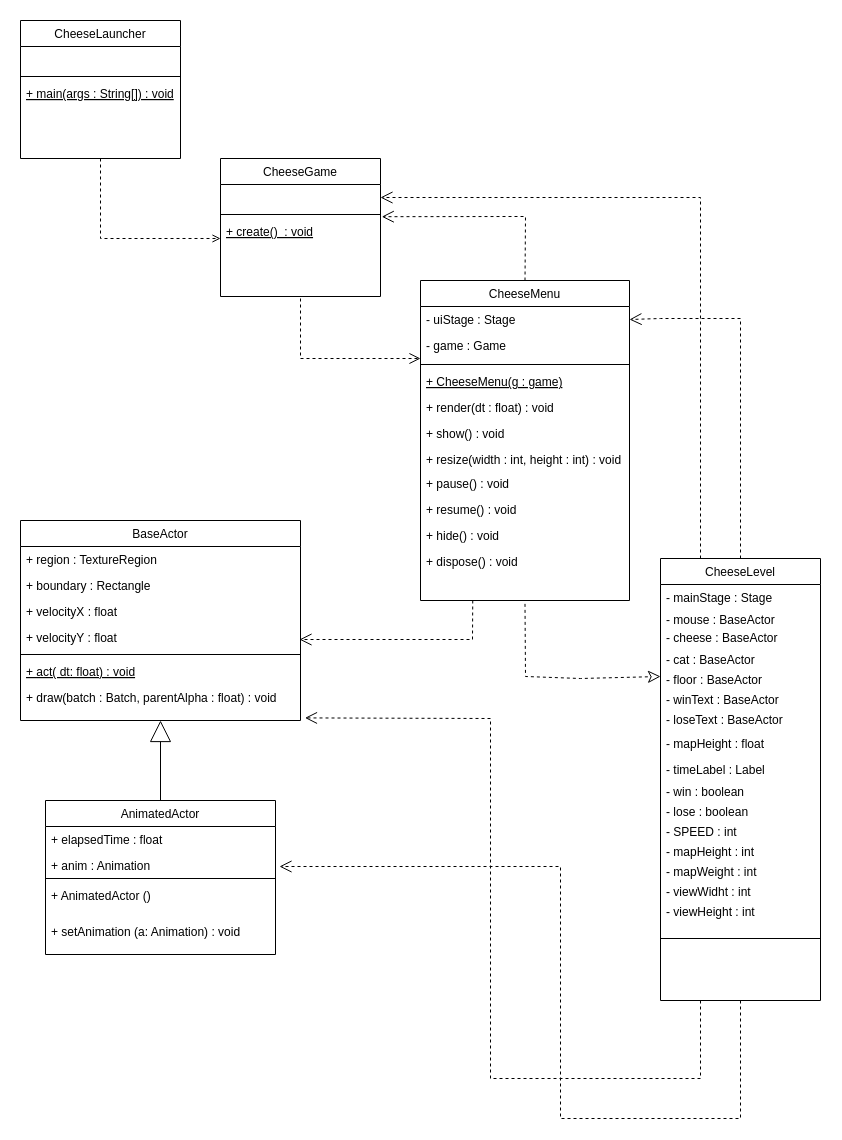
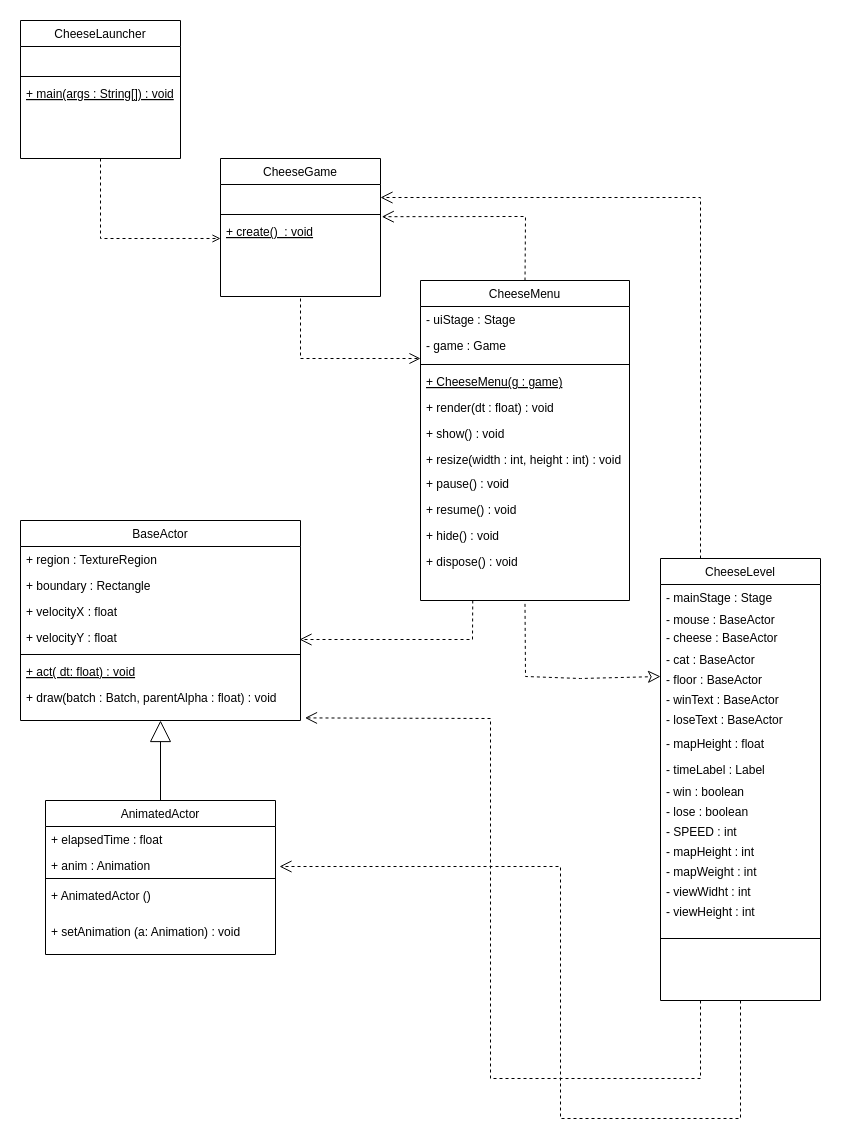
edge "CheeseLevel" -> "- uiStage : Stage": removed
